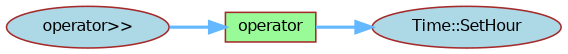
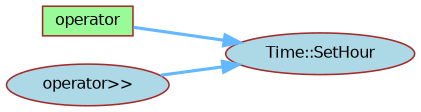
edge "operator>>" -> "operator": now "operator>>" -> "Time::SetHour"
